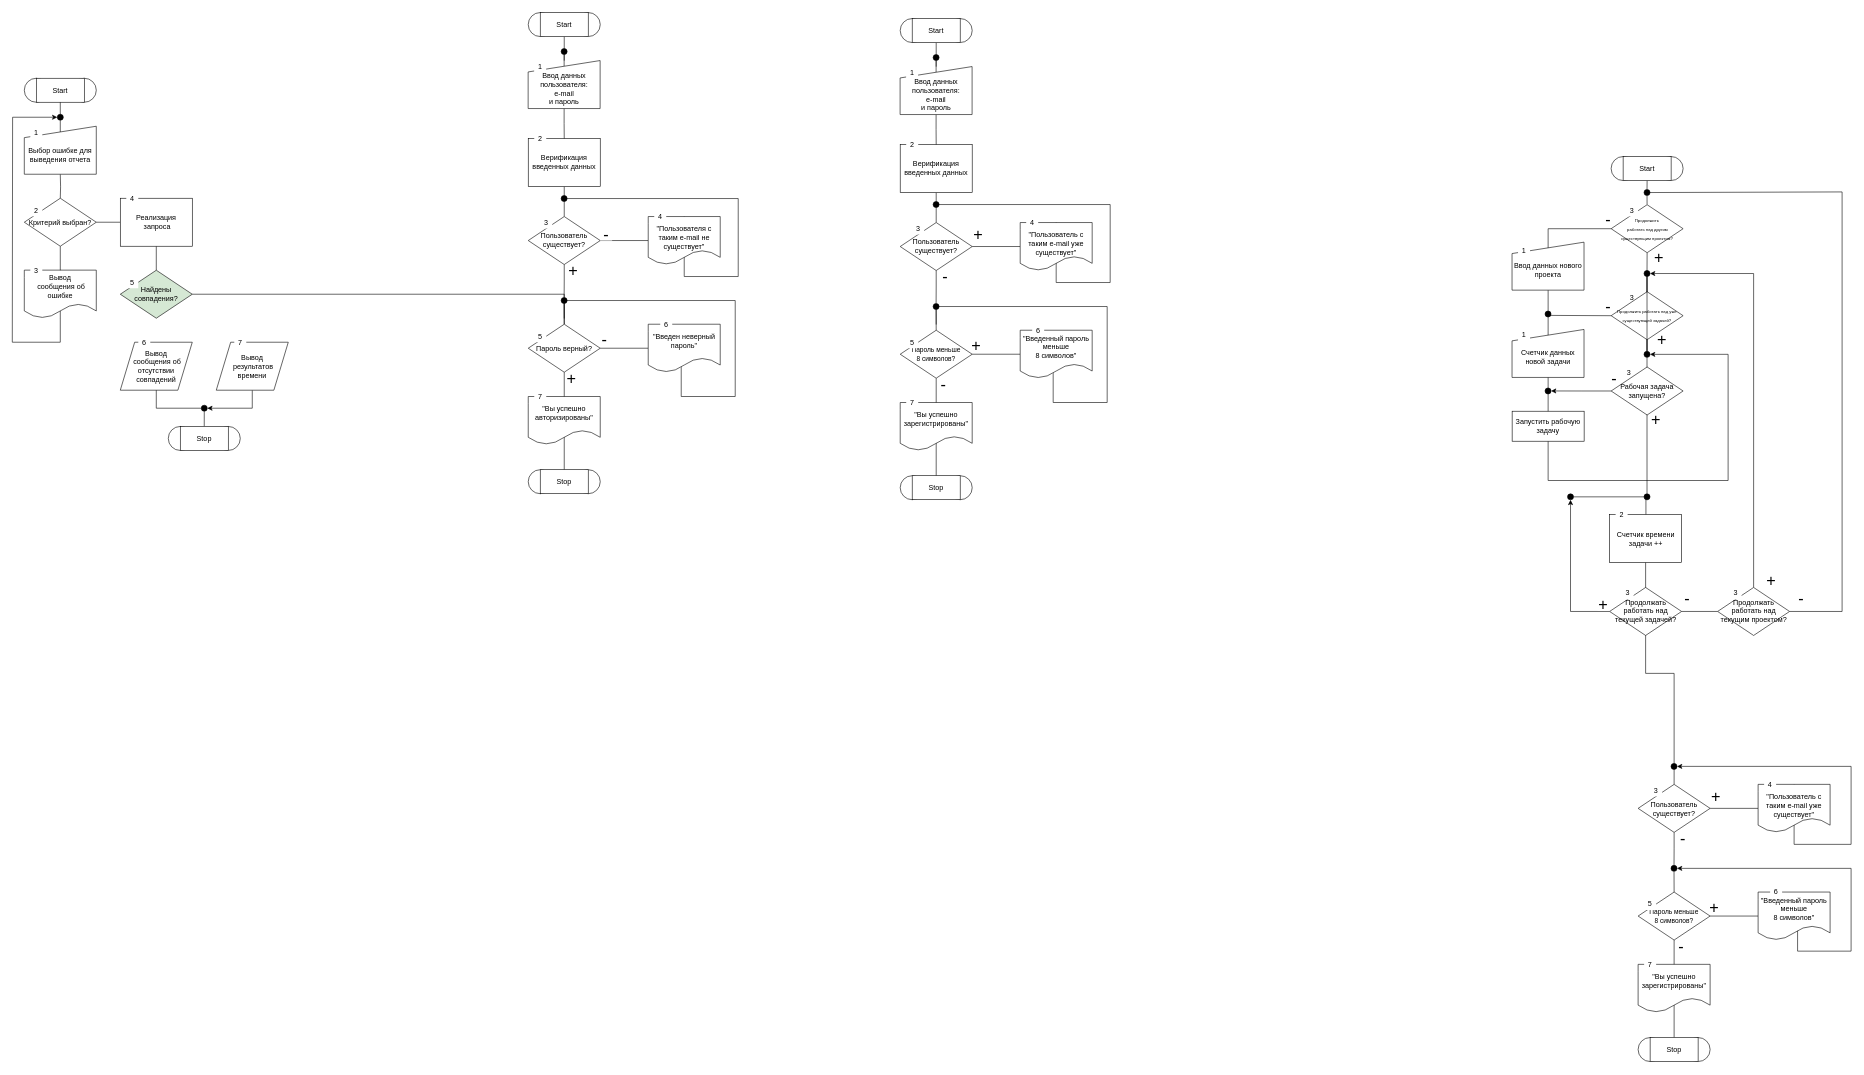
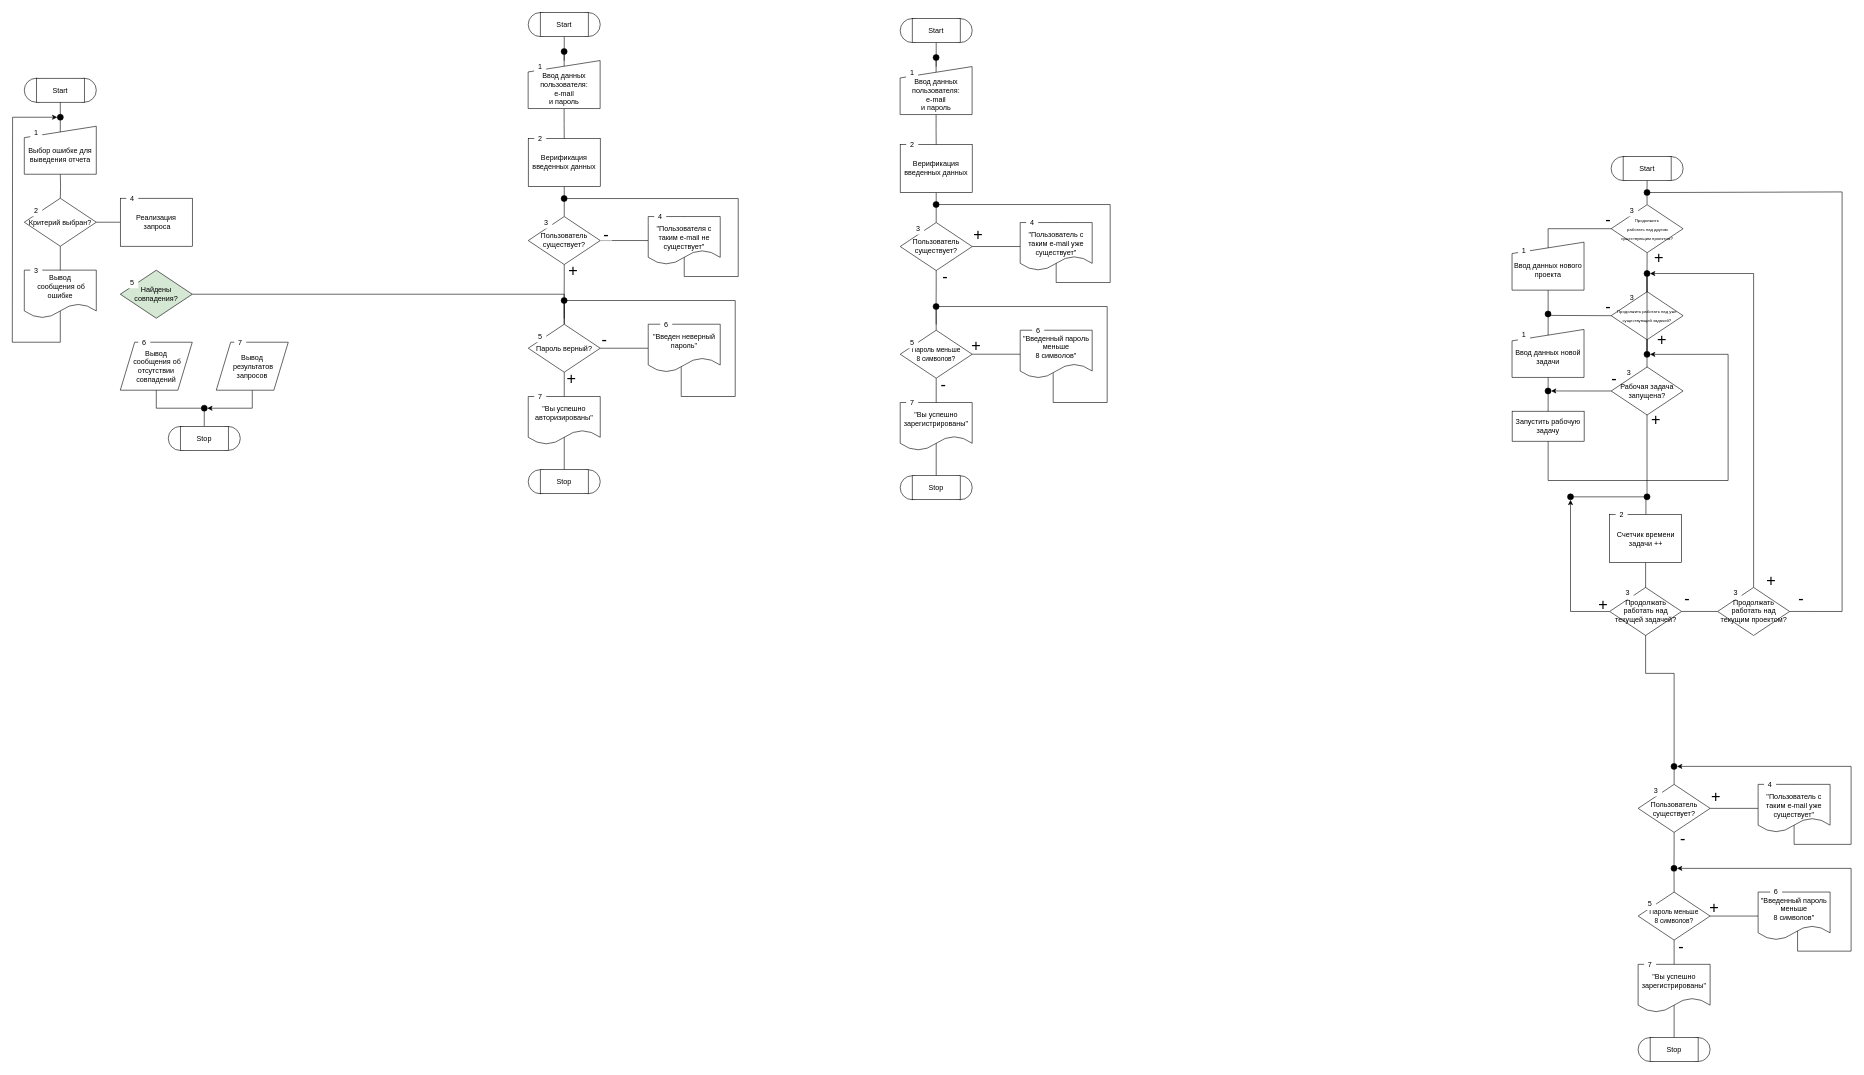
edge "Реализация запроса" -- "Найдены совпадения?": removed
node "Счетчик данных новой задачи": label "Счетчик данных новой задачи" -> "Ввод данных новой задачи"
node "Вывод результатов времени": label "Вывод результатов времени" -> "Вывод результатов запросов"
